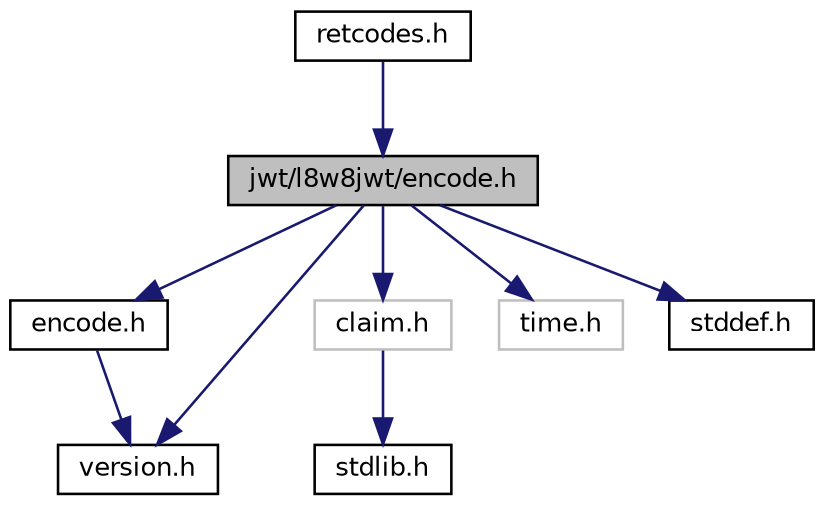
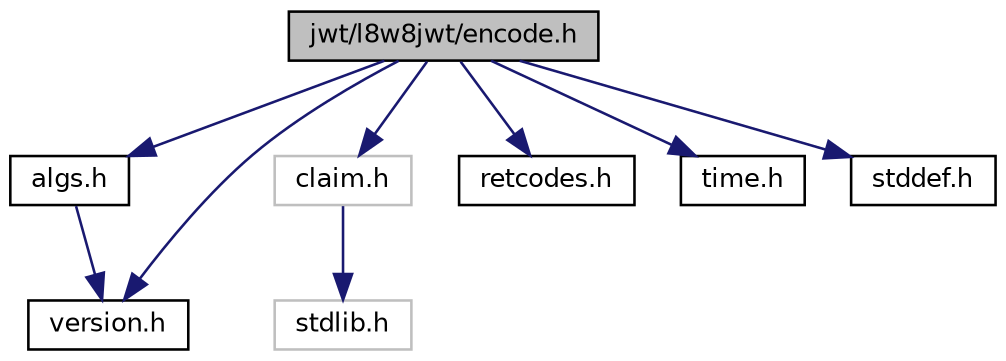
edge "retcodes.h" -> "jwt/l8w8jwt/encode.h": reversed
node "encode.h": label "encode.h" -> "algs.h"
node "time.h": color grey75 -> black
node "stdlib.h": color black -> grey75
